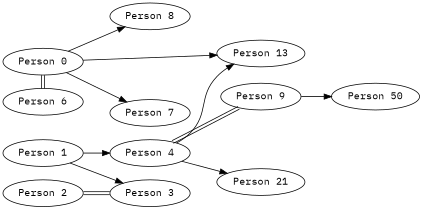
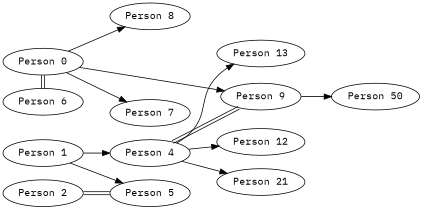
edge "Person 0" -> "Person 13": now "Person 0" -> "Person 9"
node "Person 12": added
node "Person 3": label "Person 3" -> "Person 5"
